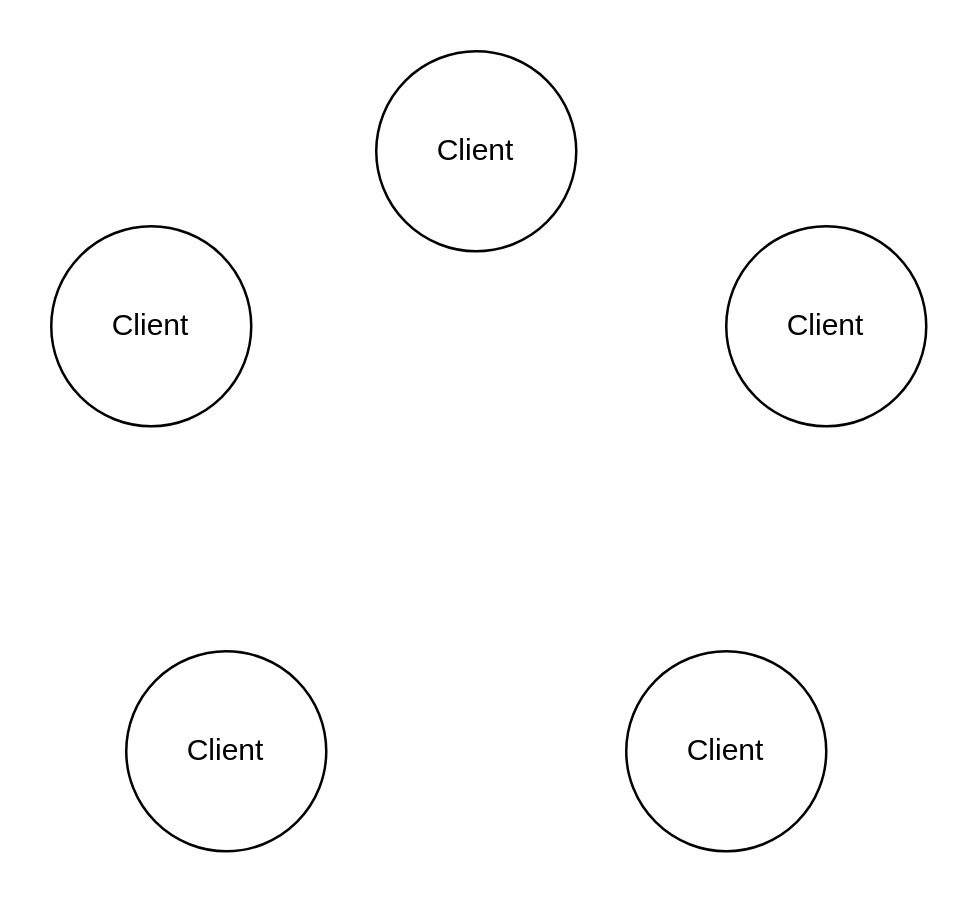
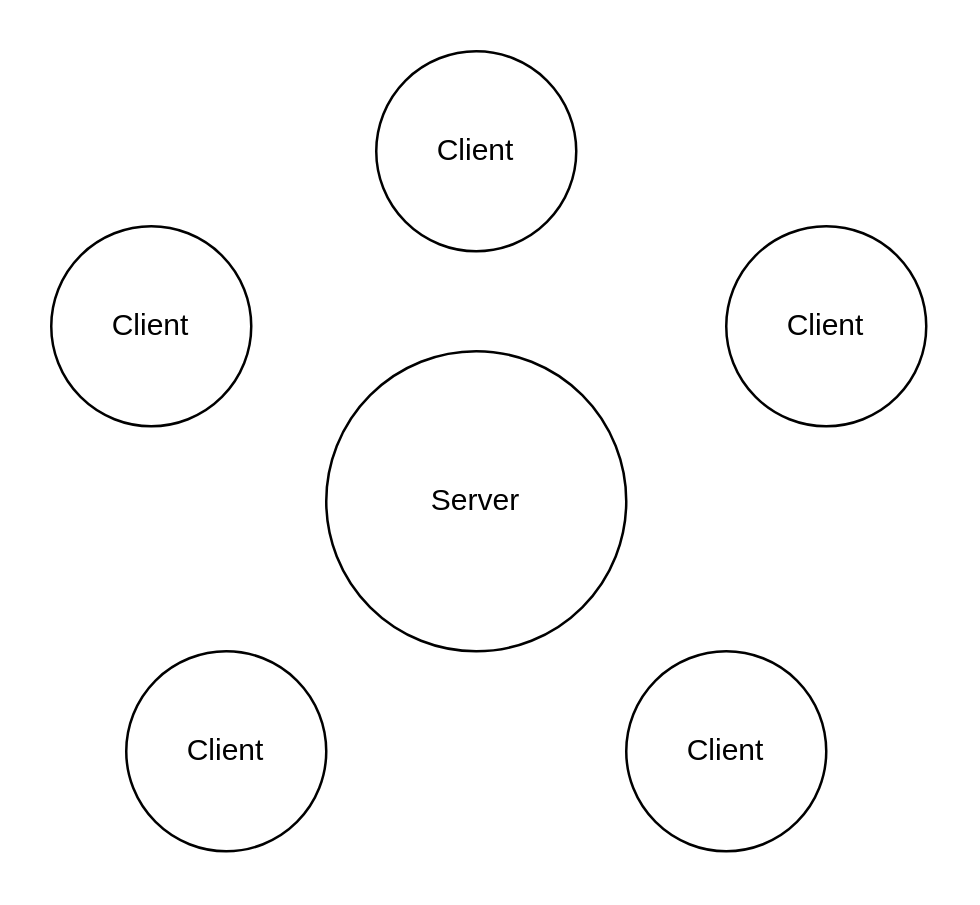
node "Server": added
